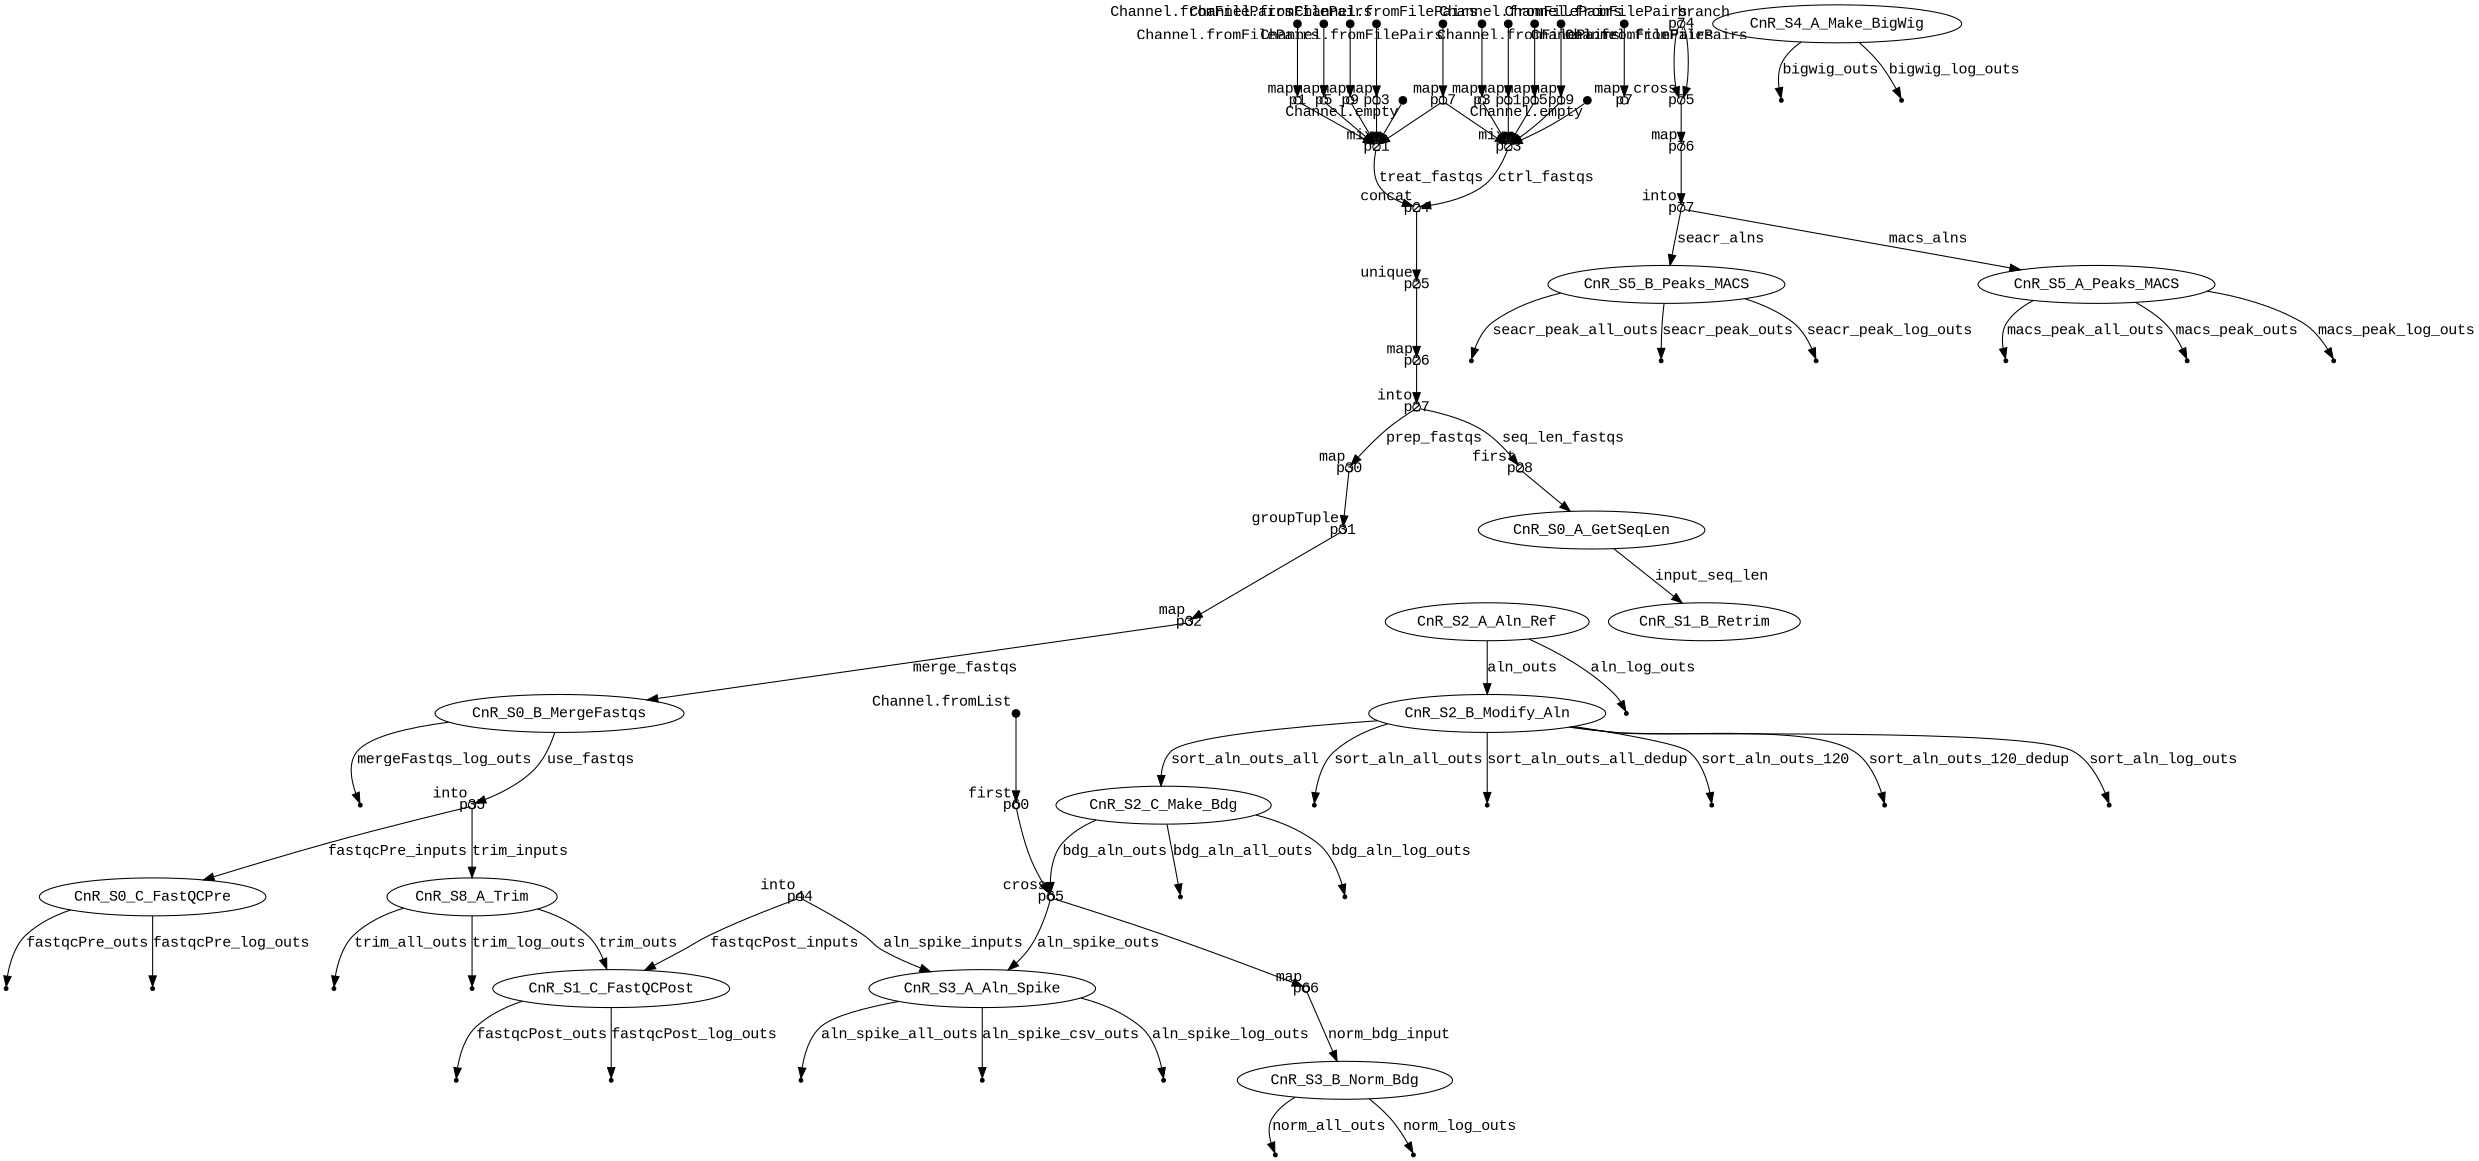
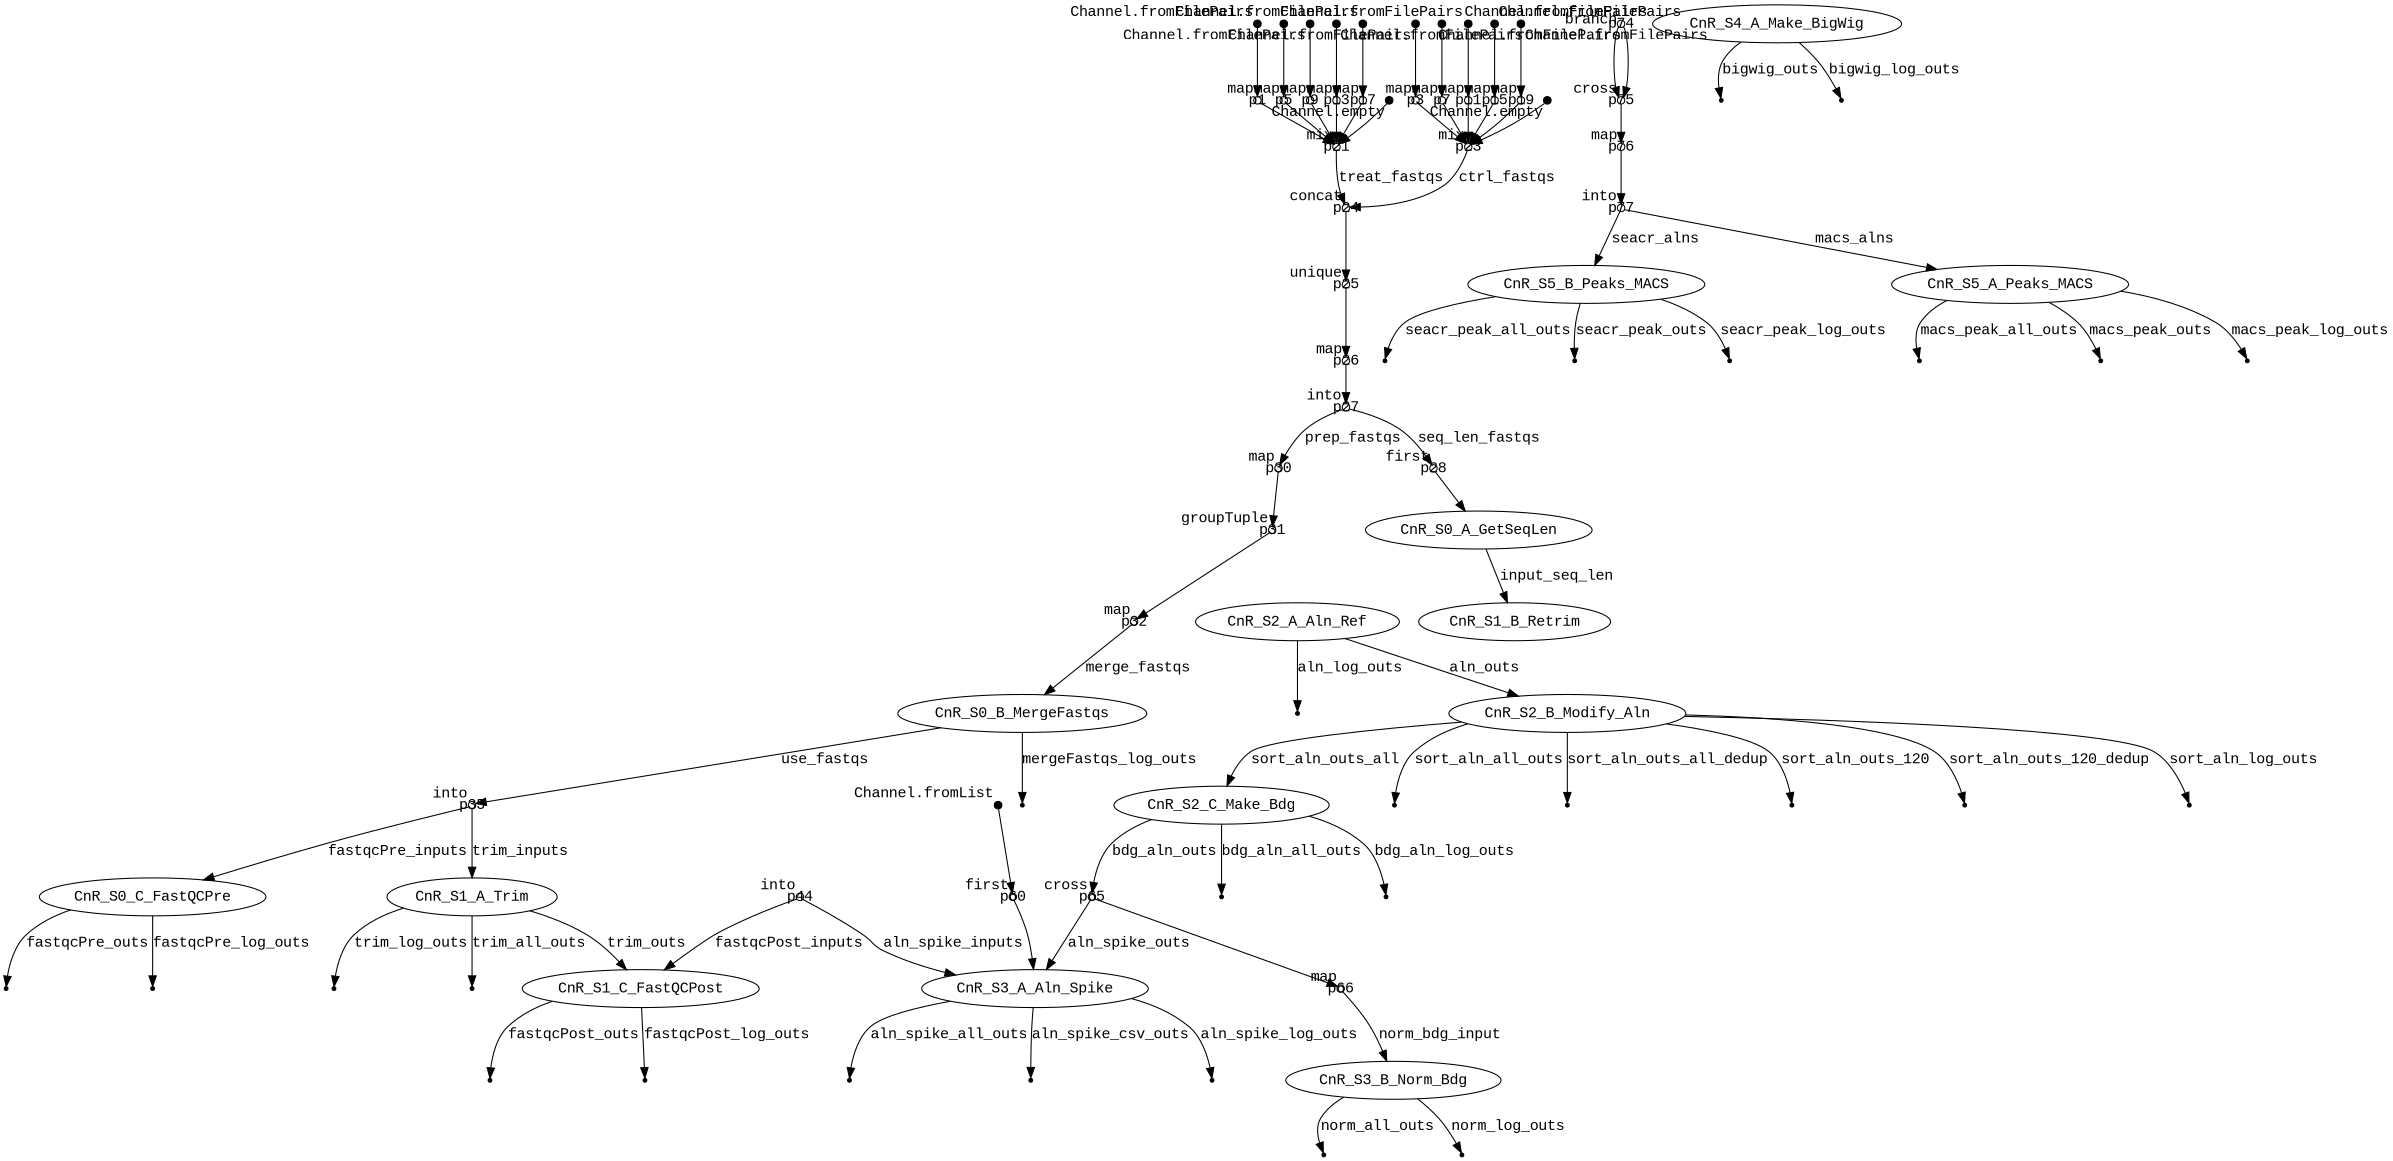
edge "p17 map" -> "p23 mix": now "p7 map" -> "p23 mix"
edge "p60 first" -> "p65 cross": now "p60 first" -> "CnR_S3_A_Aln_Spike"
node "CnR_S8_A_Trim": label "CnR_S8_A_Trim" -> "CnR_S1_A_Trim"
